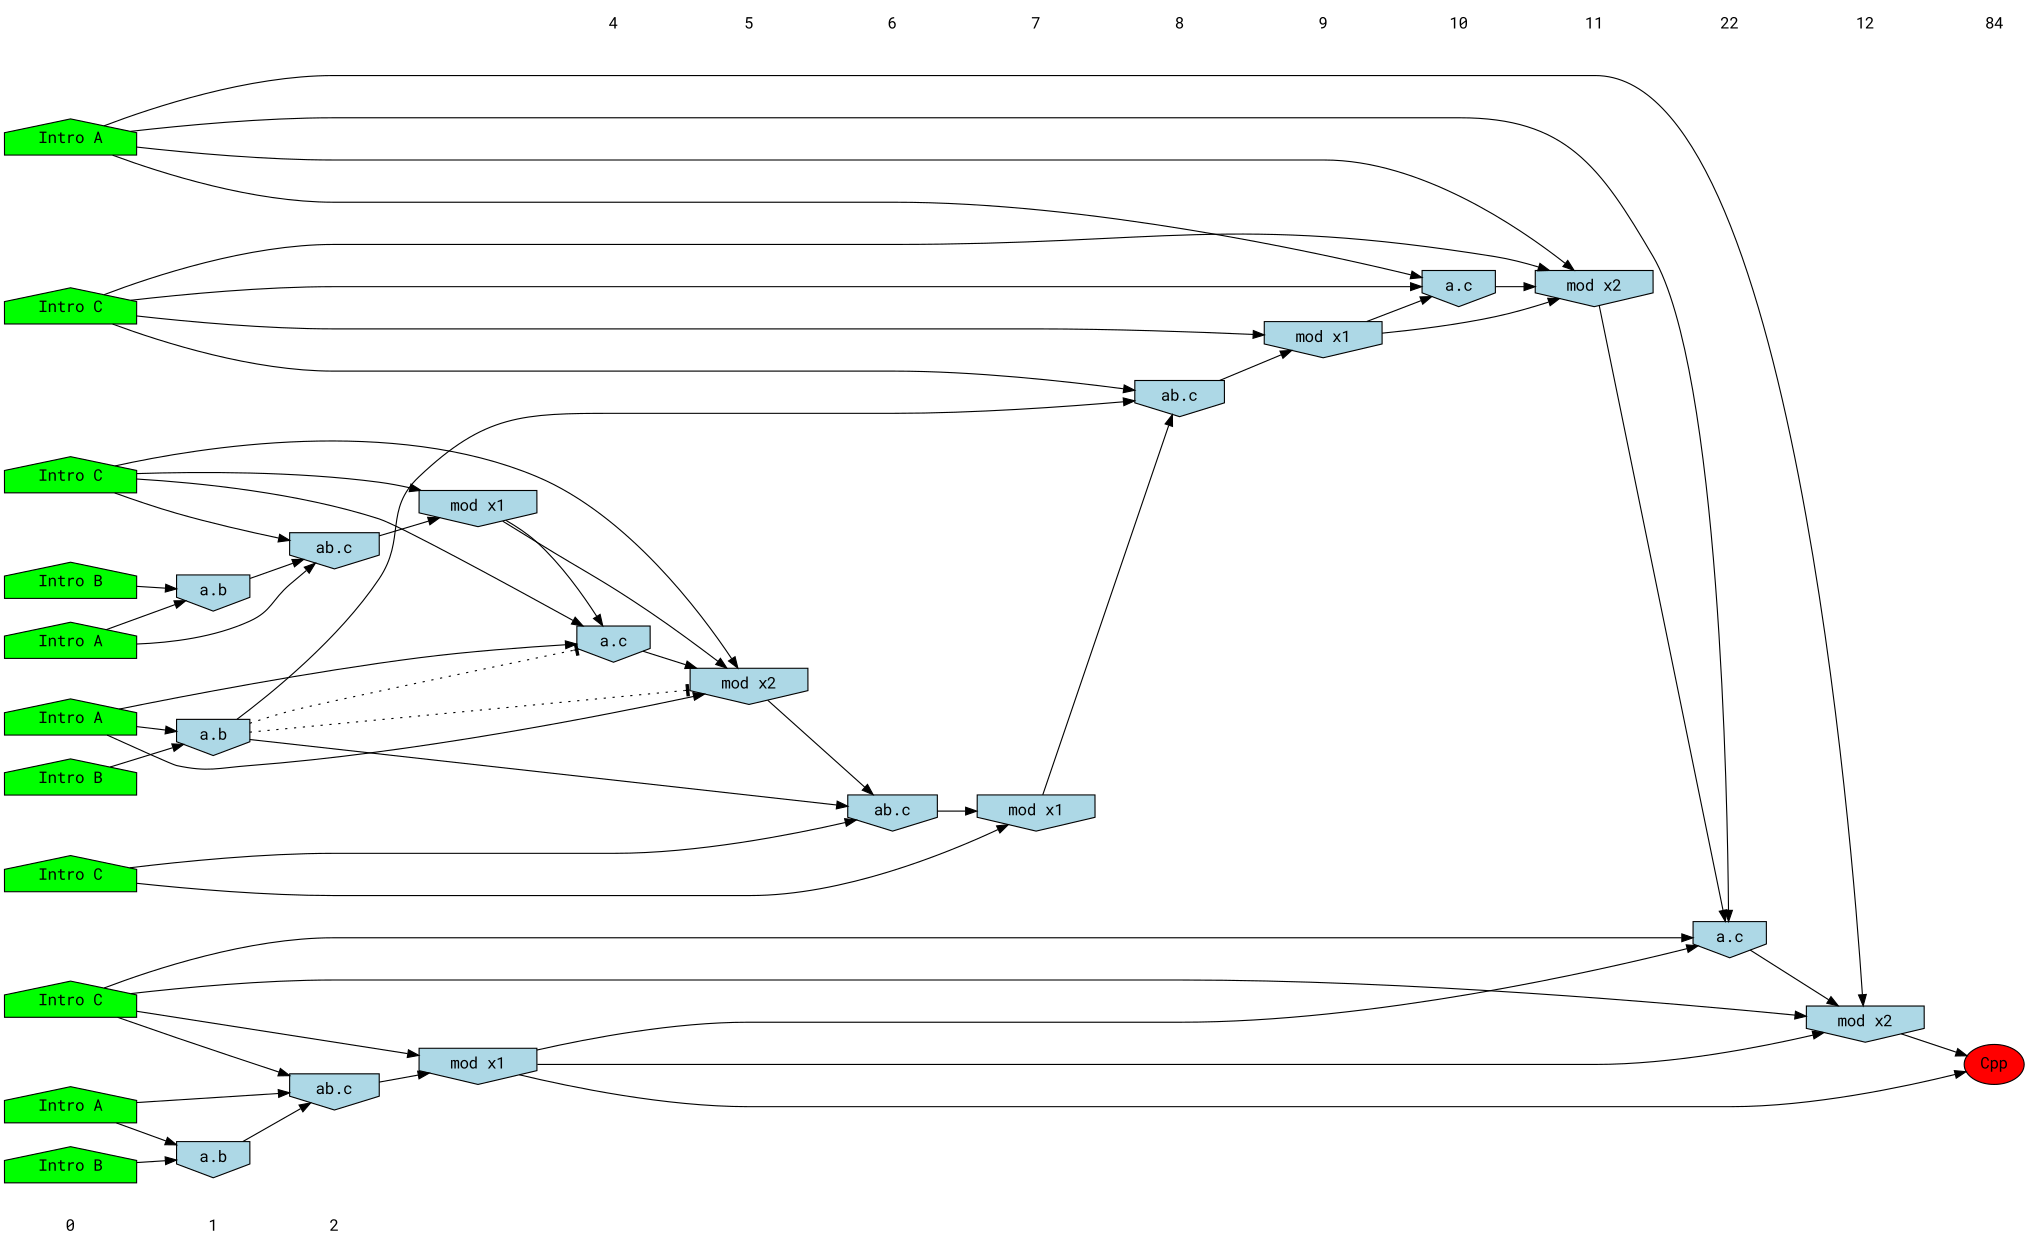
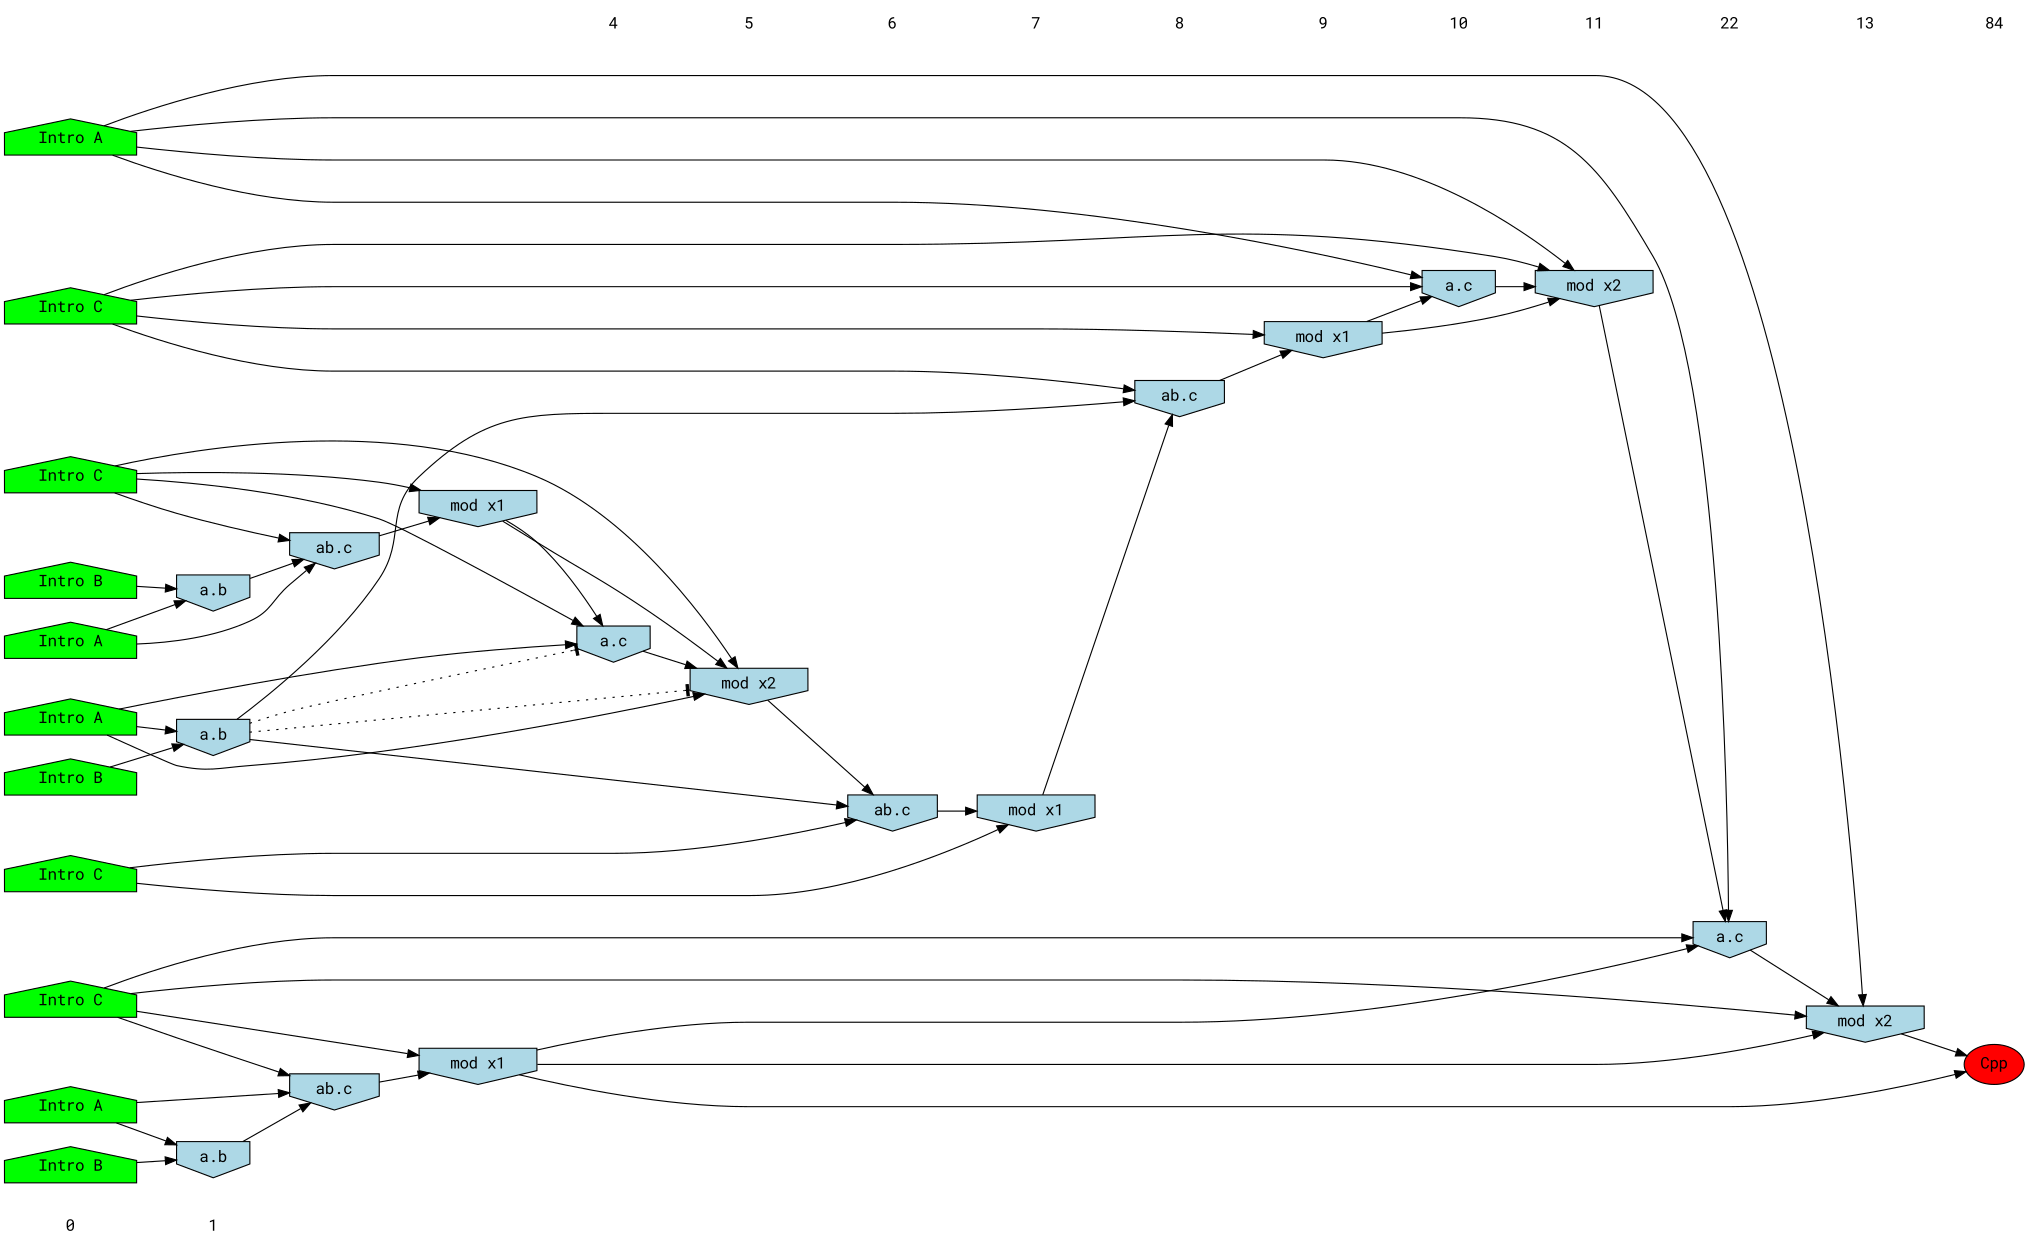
node "12": label "12" -> "13"
node "2": removed
